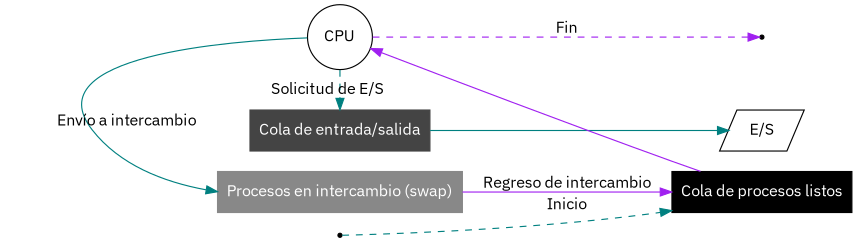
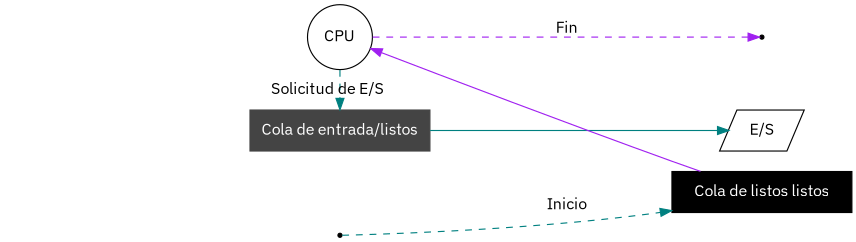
node "Cola de entrada/salida": label "Cola de entrada/salida" -> "Cola de entrada/listos"
node "Procesos en intercambio (swap)": removed
node "Cola de procesos listos": label "Cola de procesos listos" -> "Cola de listos listos"
